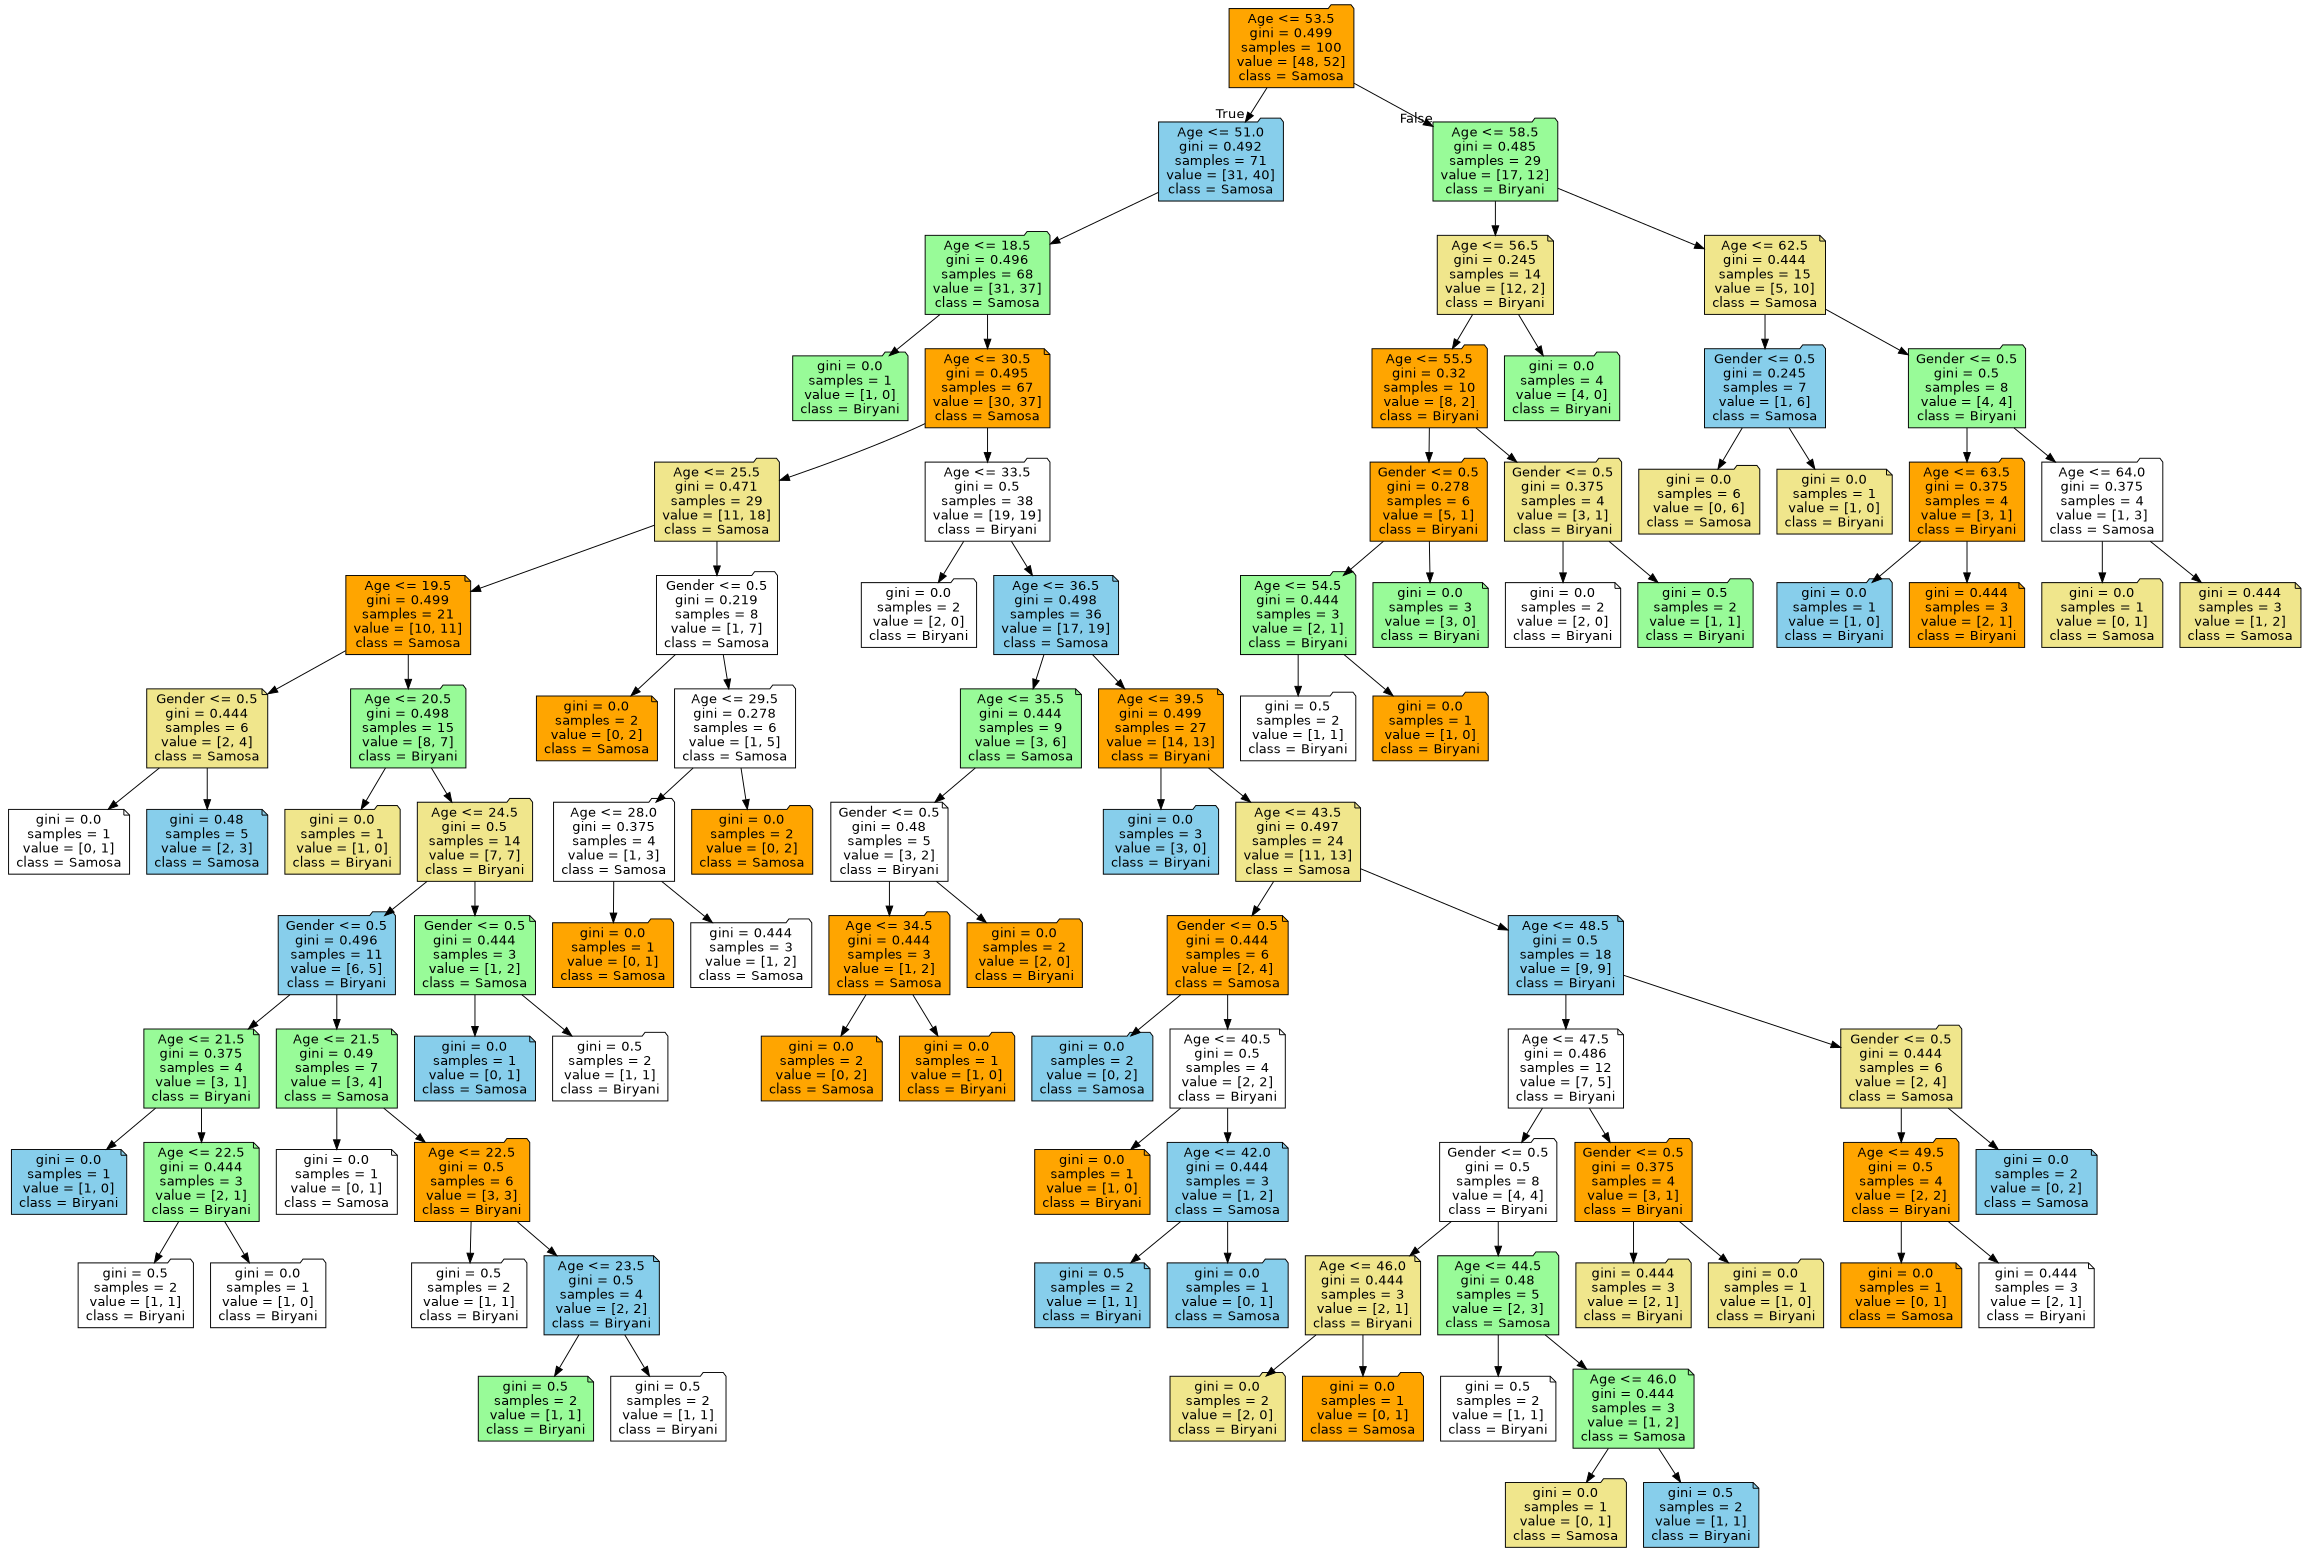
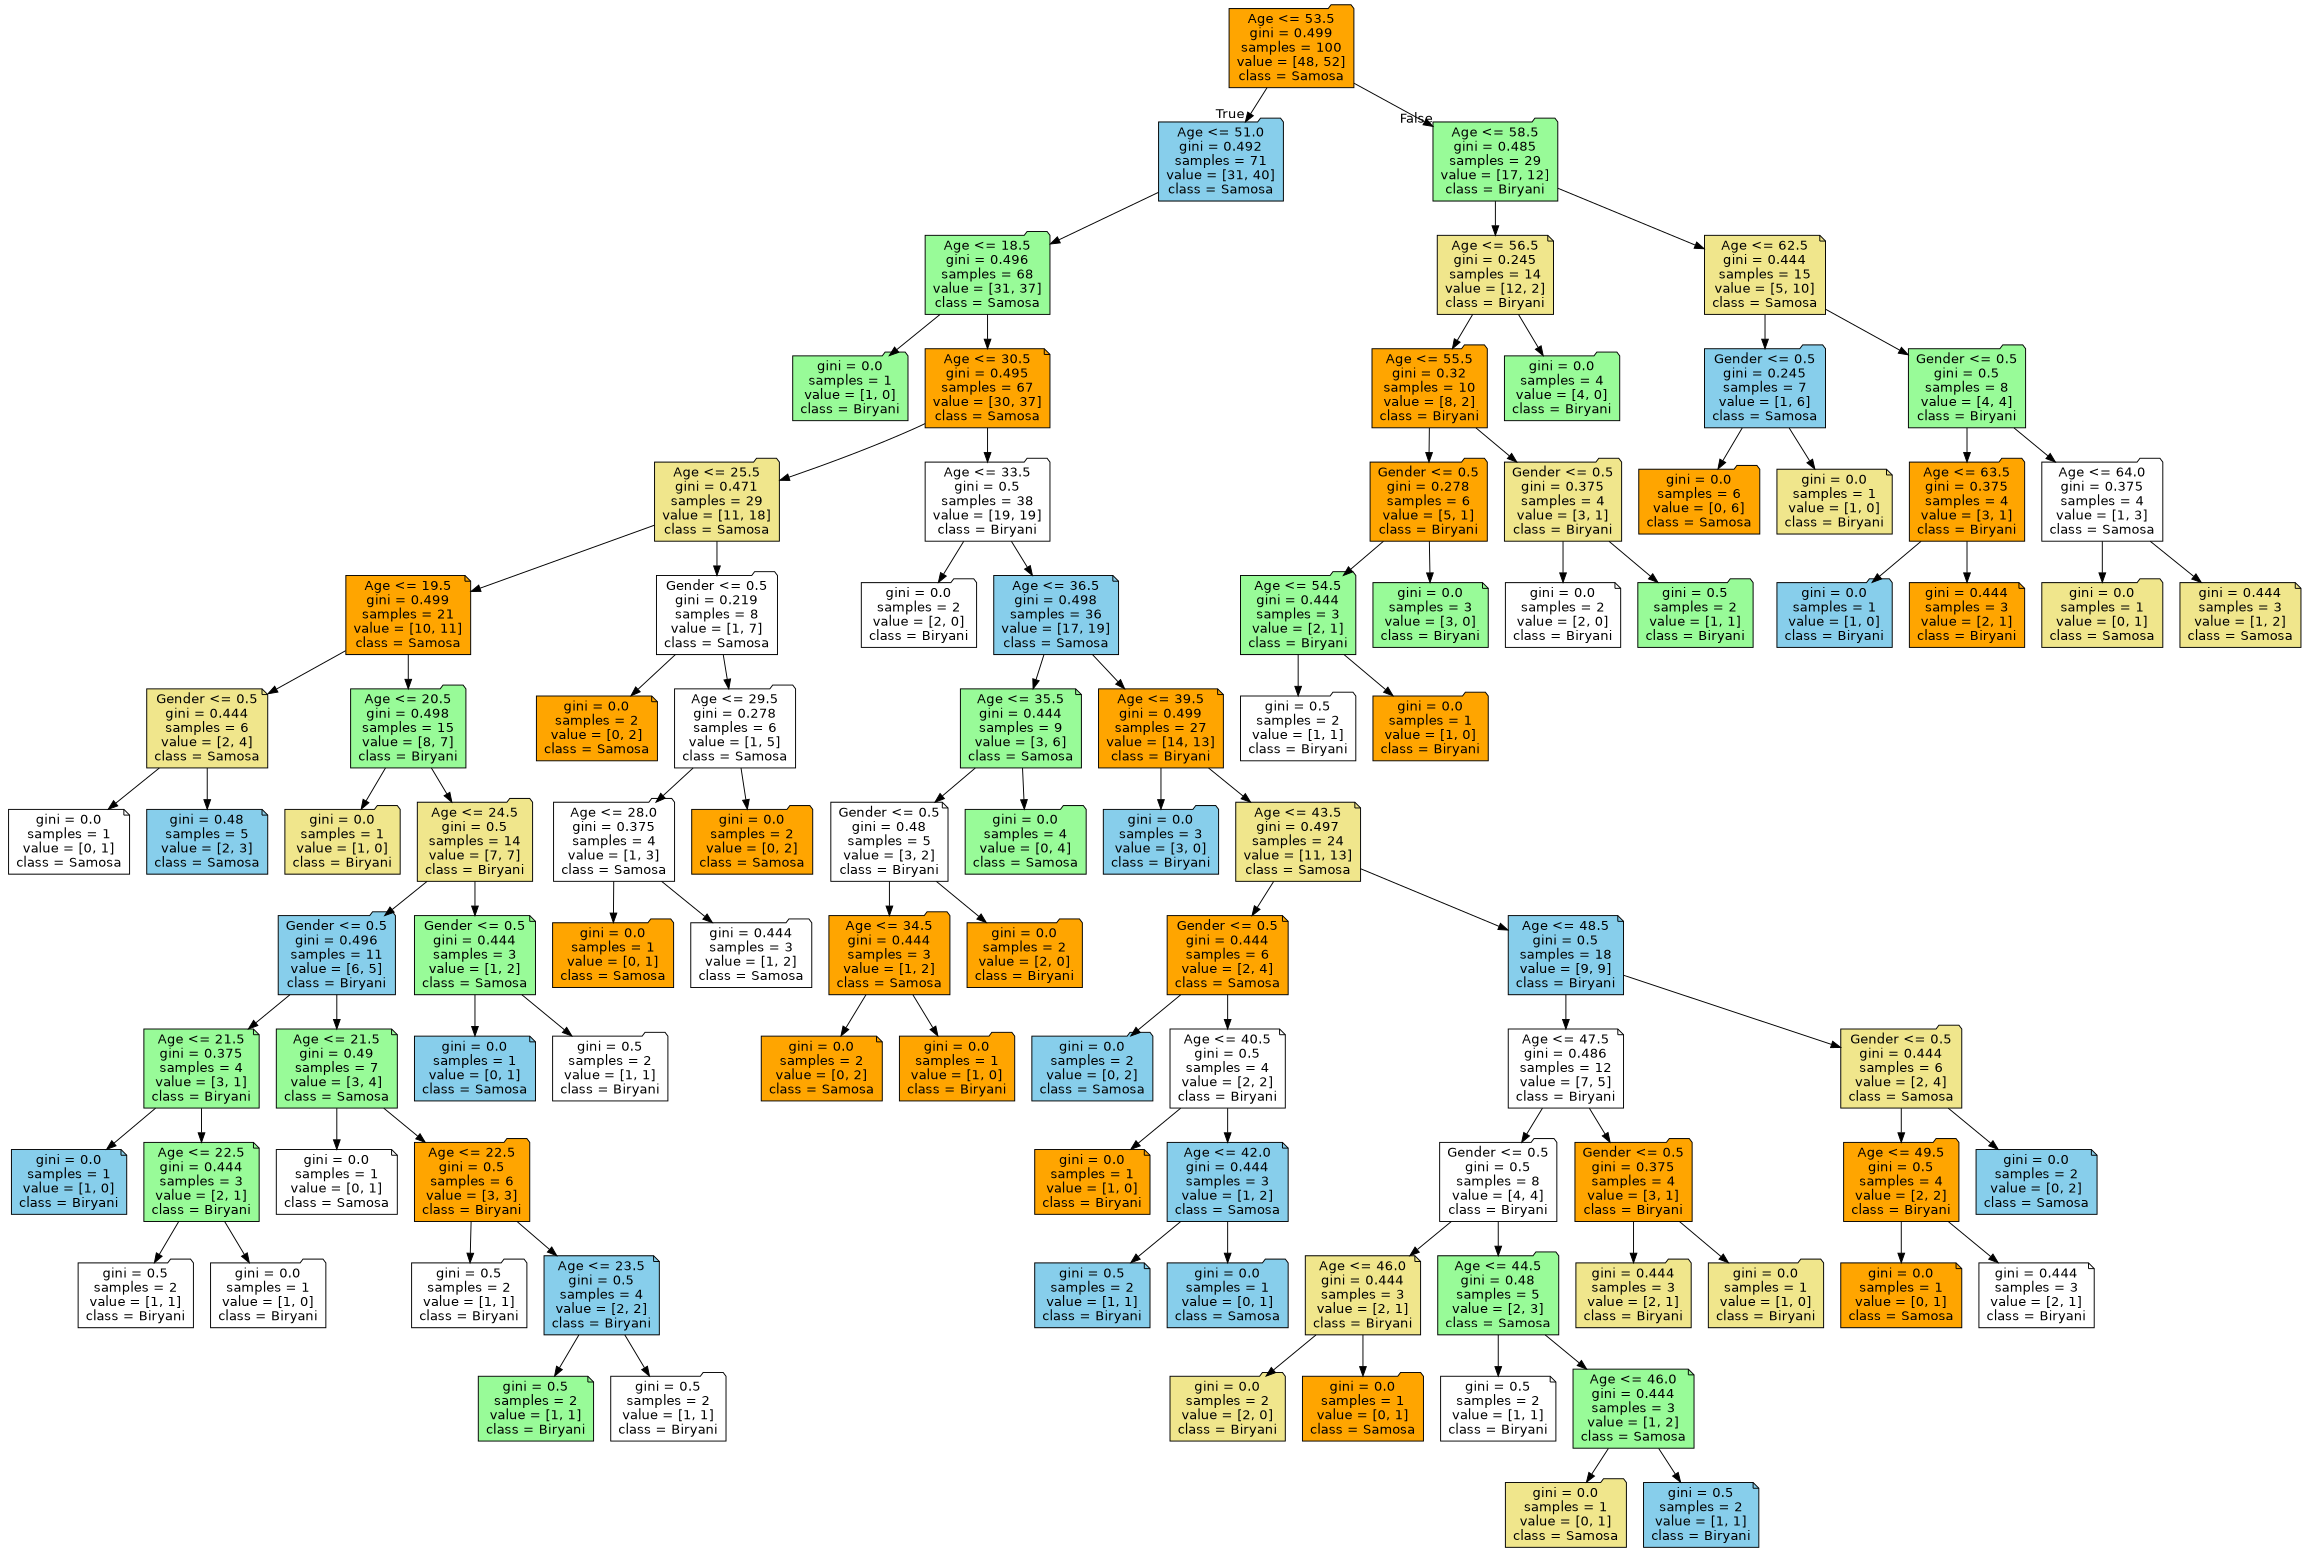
node "gini = 0.0 samples = 6 value = [0, 6] class = Samosa": fillcolor khaki -> orange
node "gini = 0.0 samples = 4 value = [0, 4] class = Samosa": added
